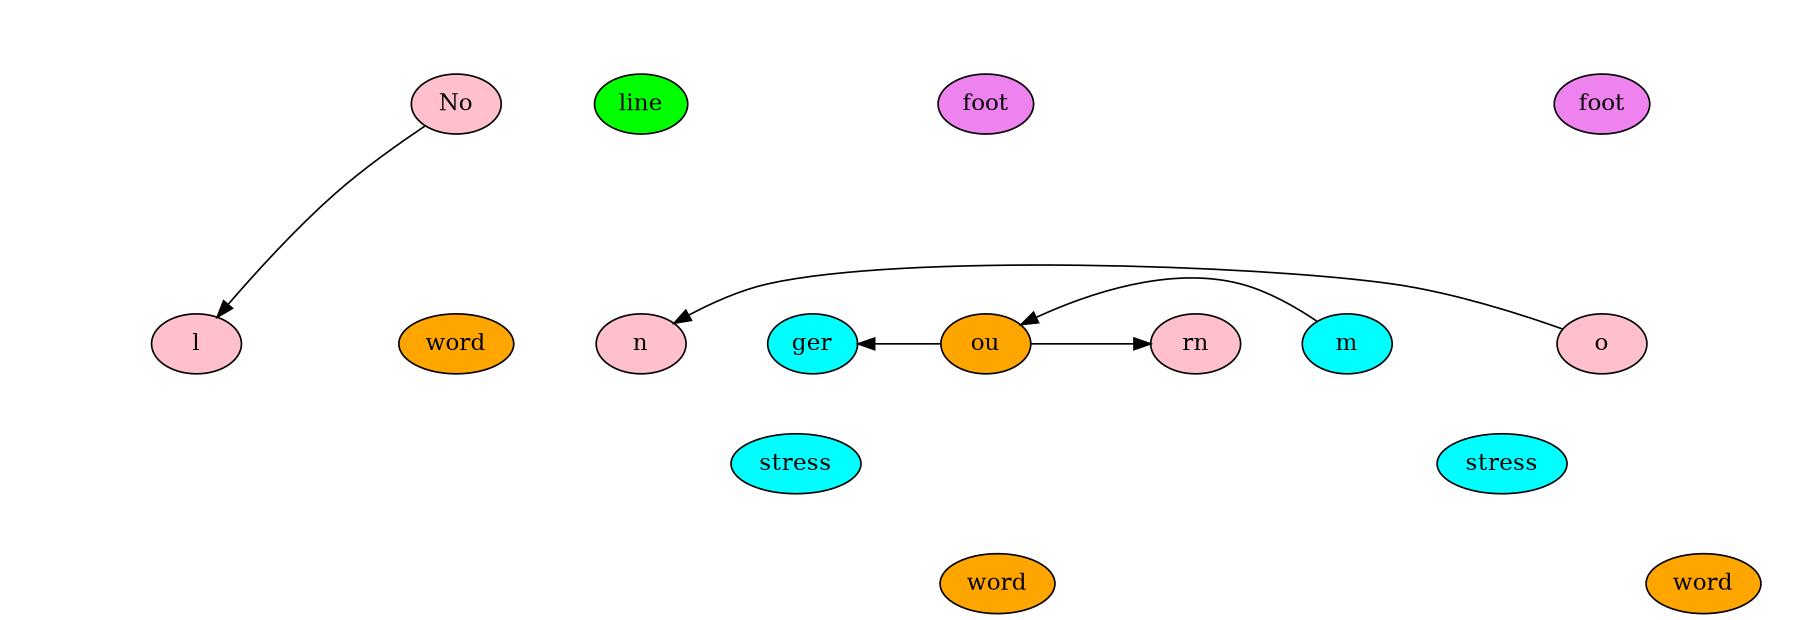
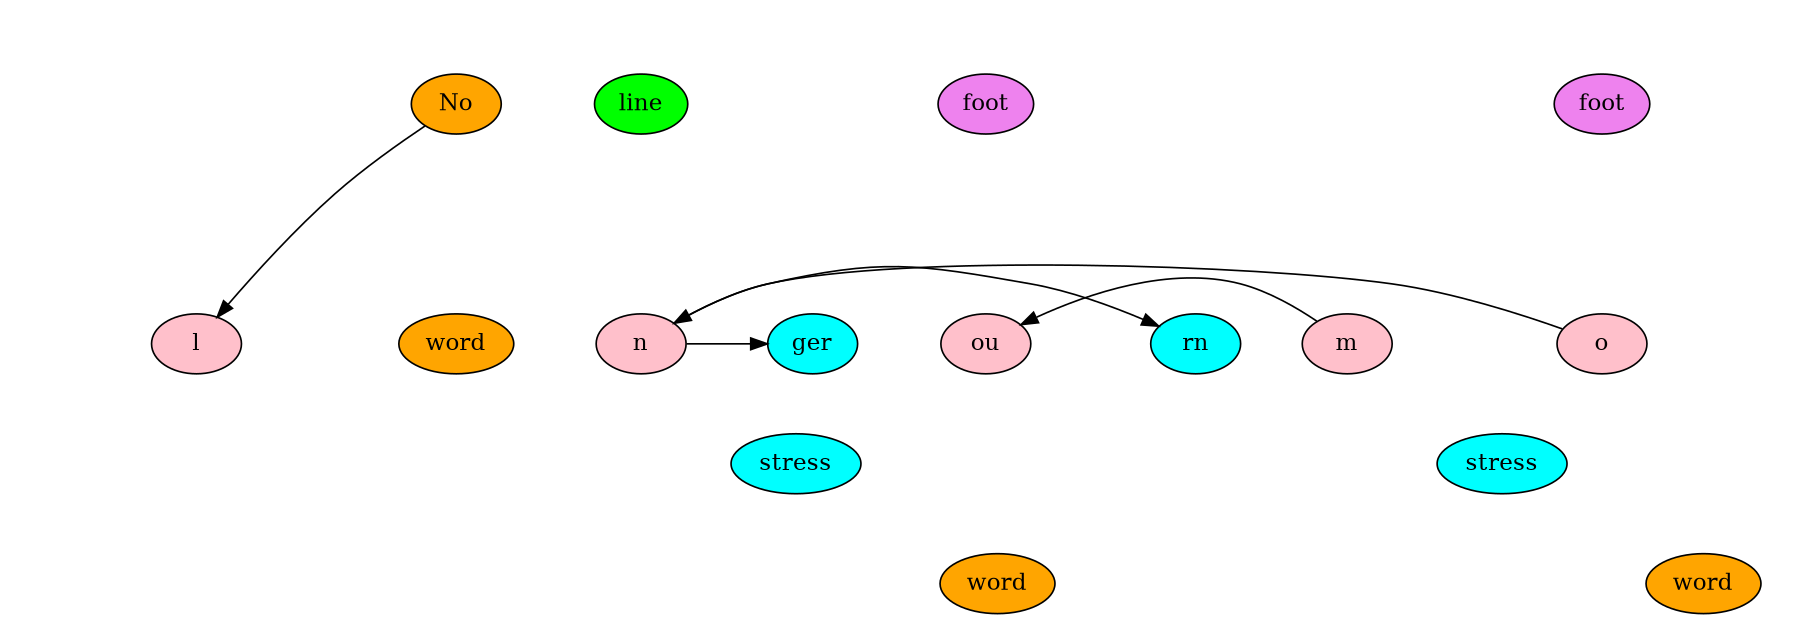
node "No": fillcolor pink -> orange
edge "ou" -> "ger": now "n" -> "ger"
node "ou": fillcolor orange -> pink
edge "ou" -> "rn": now "n" -> "rn"
node "rn": fillcolor pink -> cyan
node "m": fillcolor cyan -> pink
